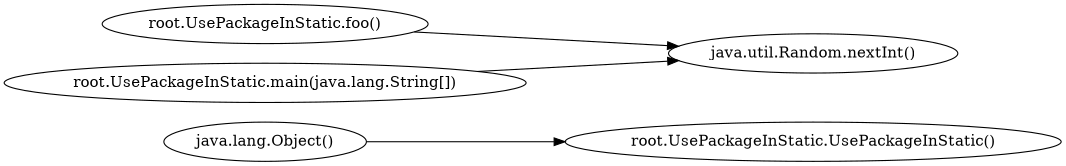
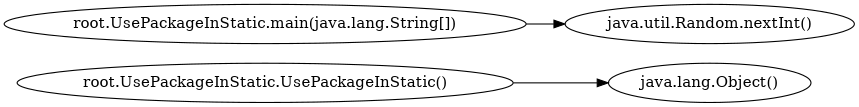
node "root.UsePackageInStatic.foo()": removed
edge "java.lang.Object()" -> "root.UsePackageInStatic.UsePackageInStatic()": reversed
